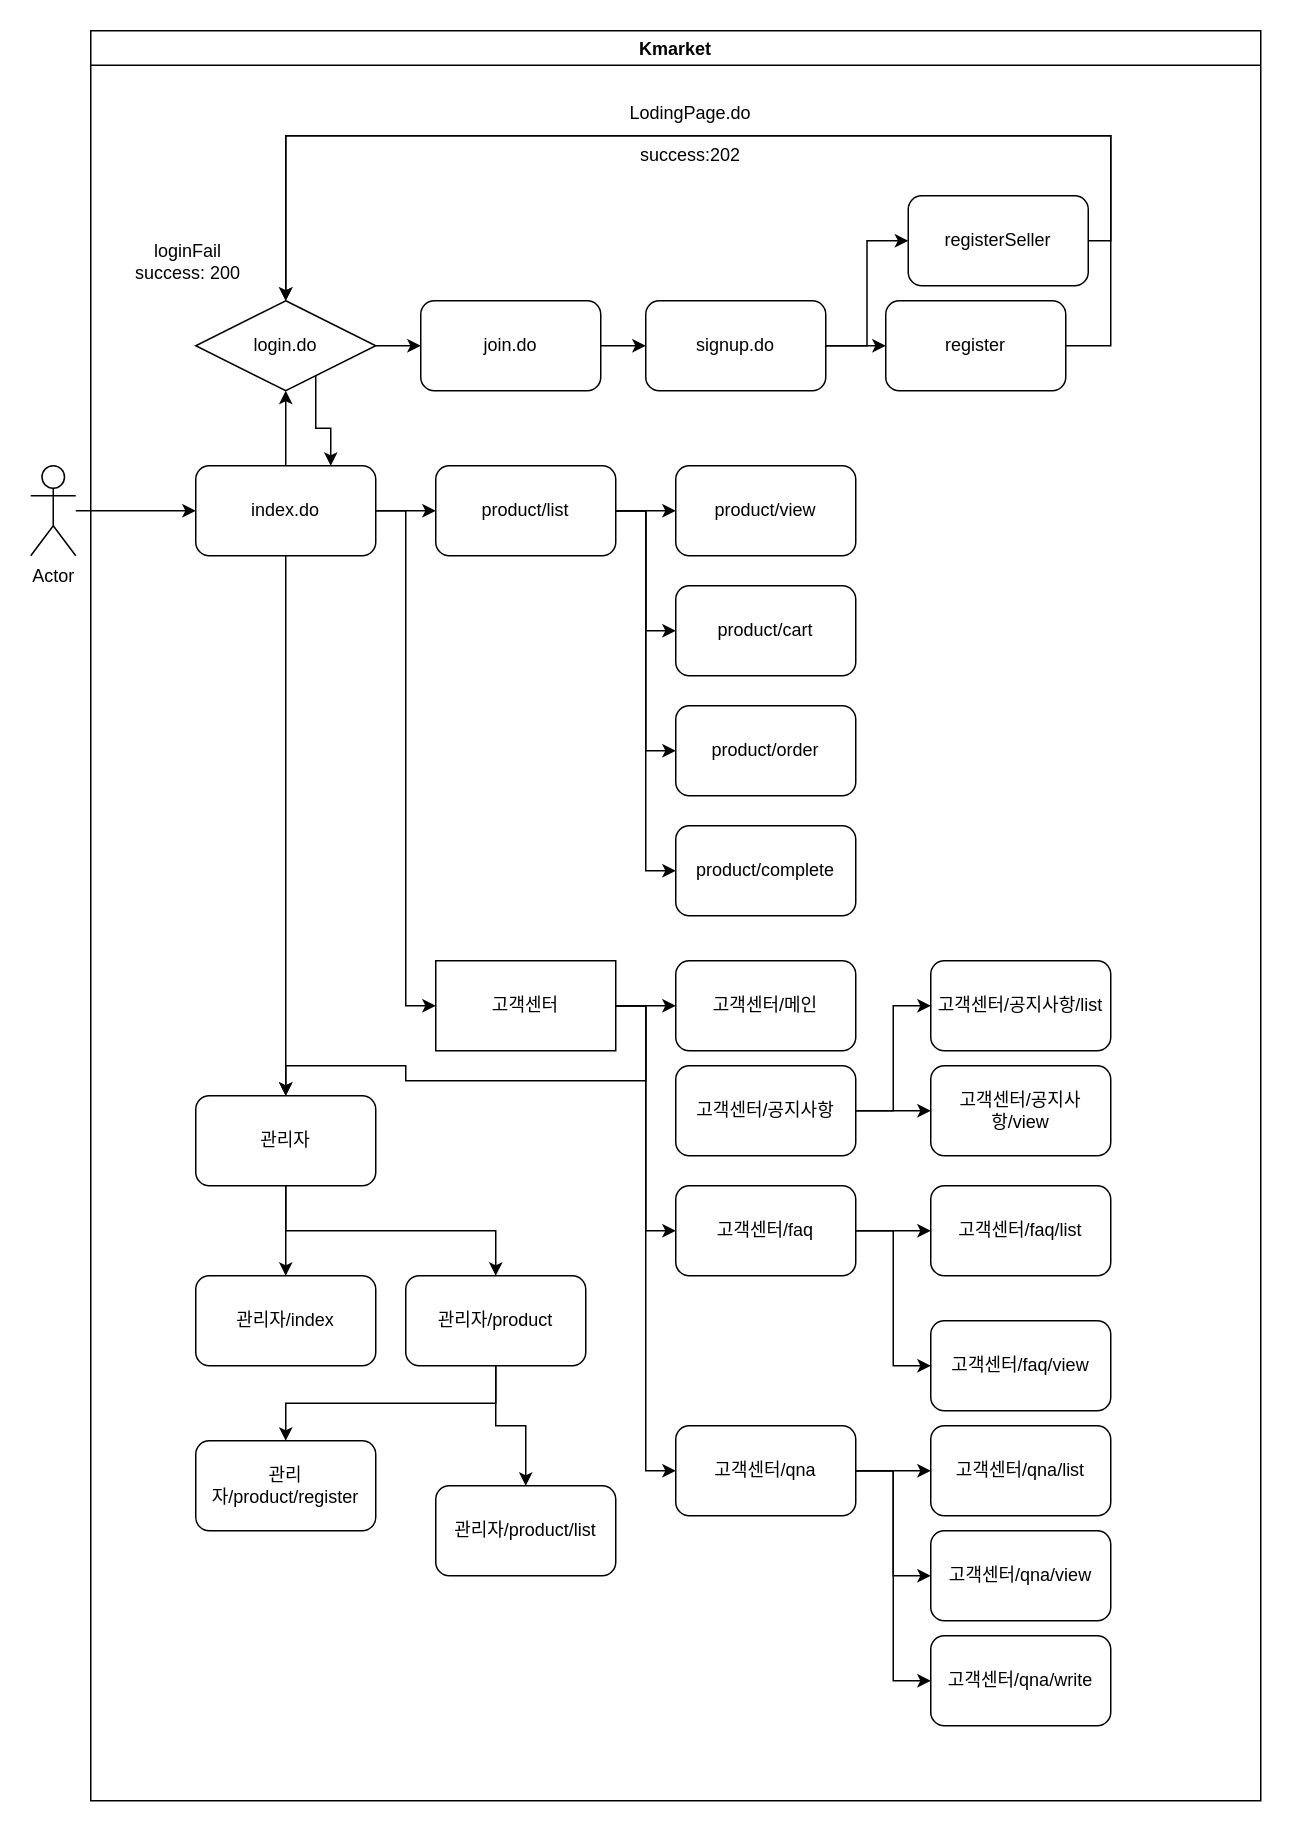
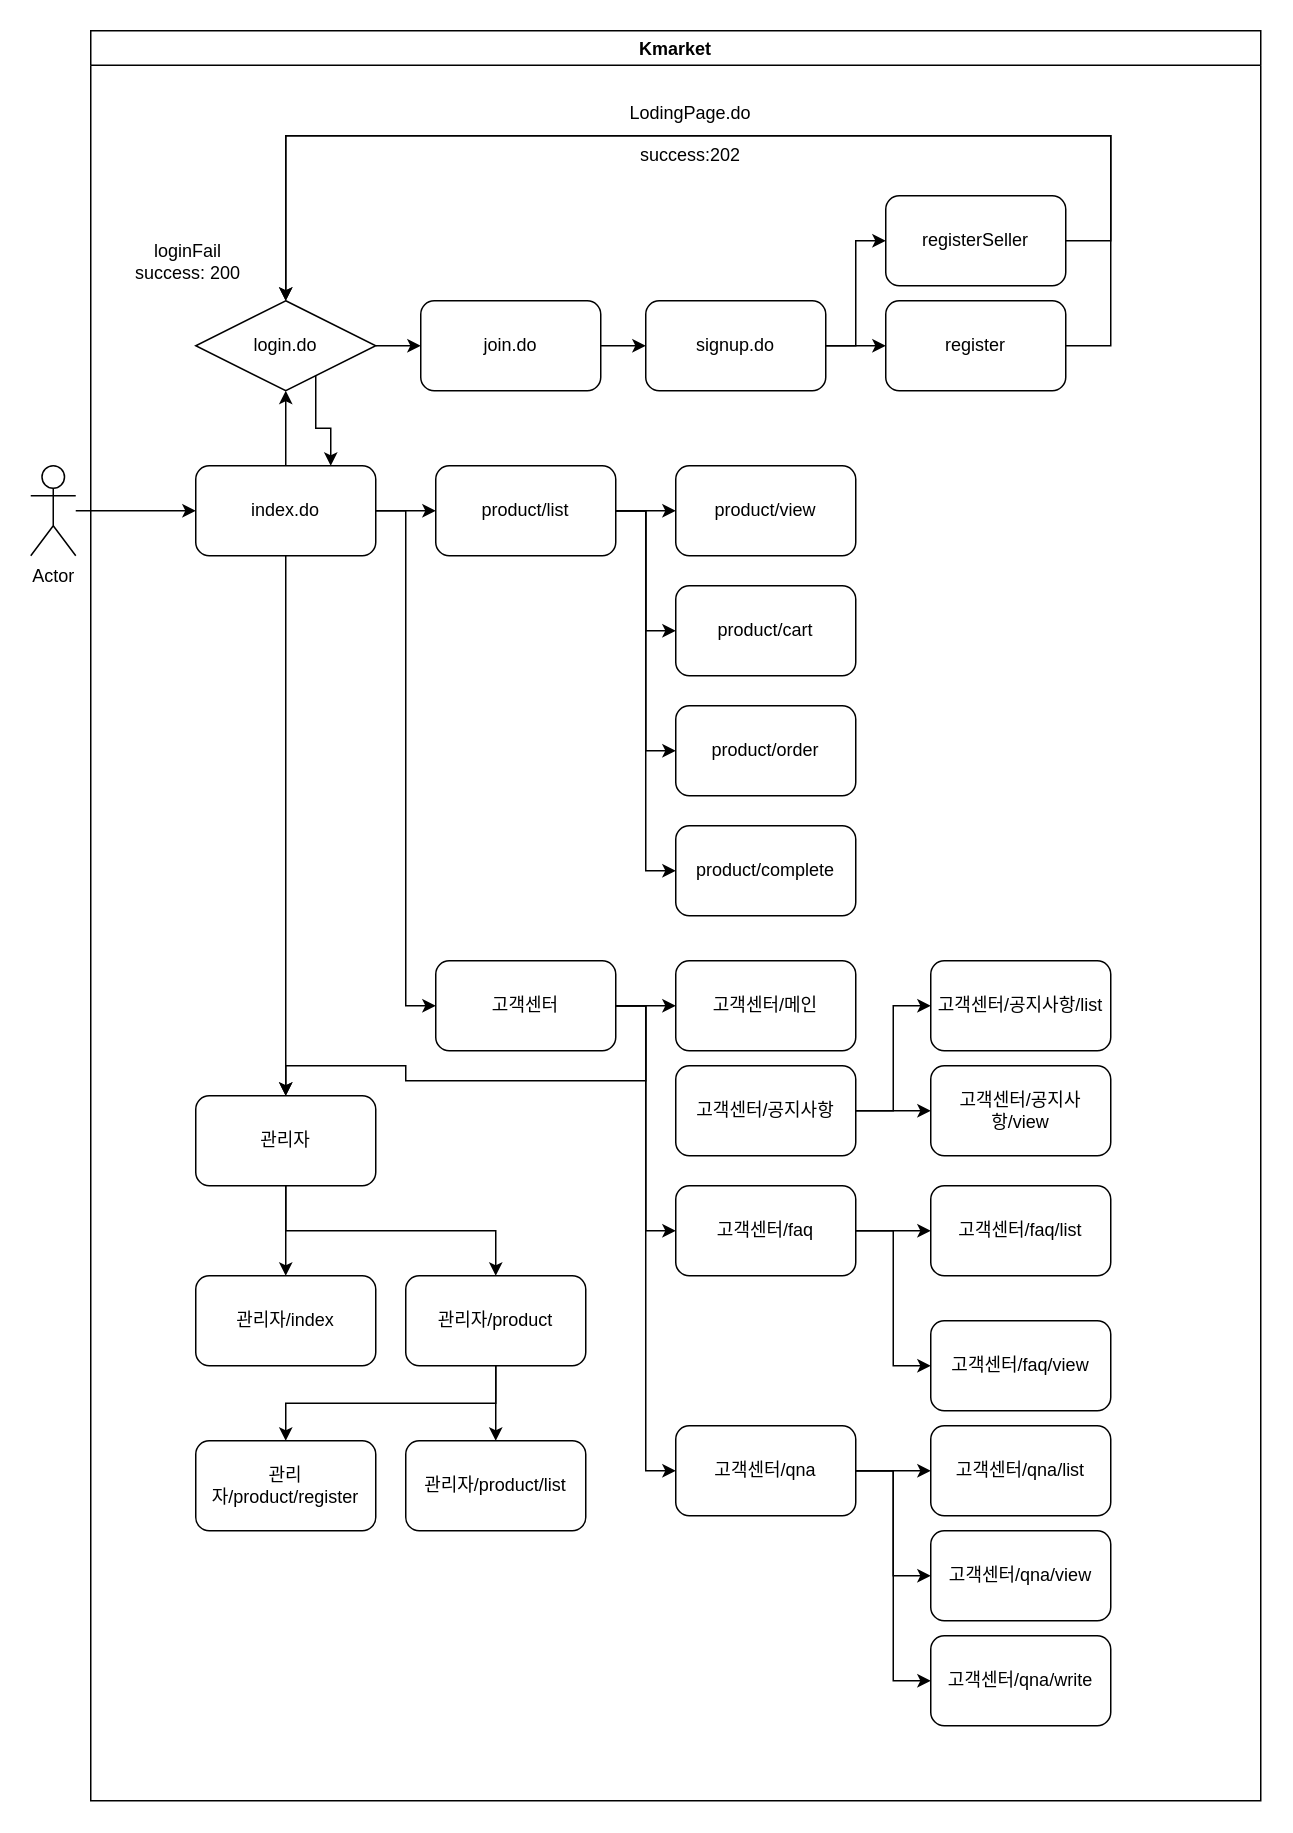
node "registerSeller": moved (998, 241) -> (976, 241)
node "고객센터": shape rectangle -> rounded rectangle
node "관리자/product/list": moved (526, 1531) -> (496, 1486)
